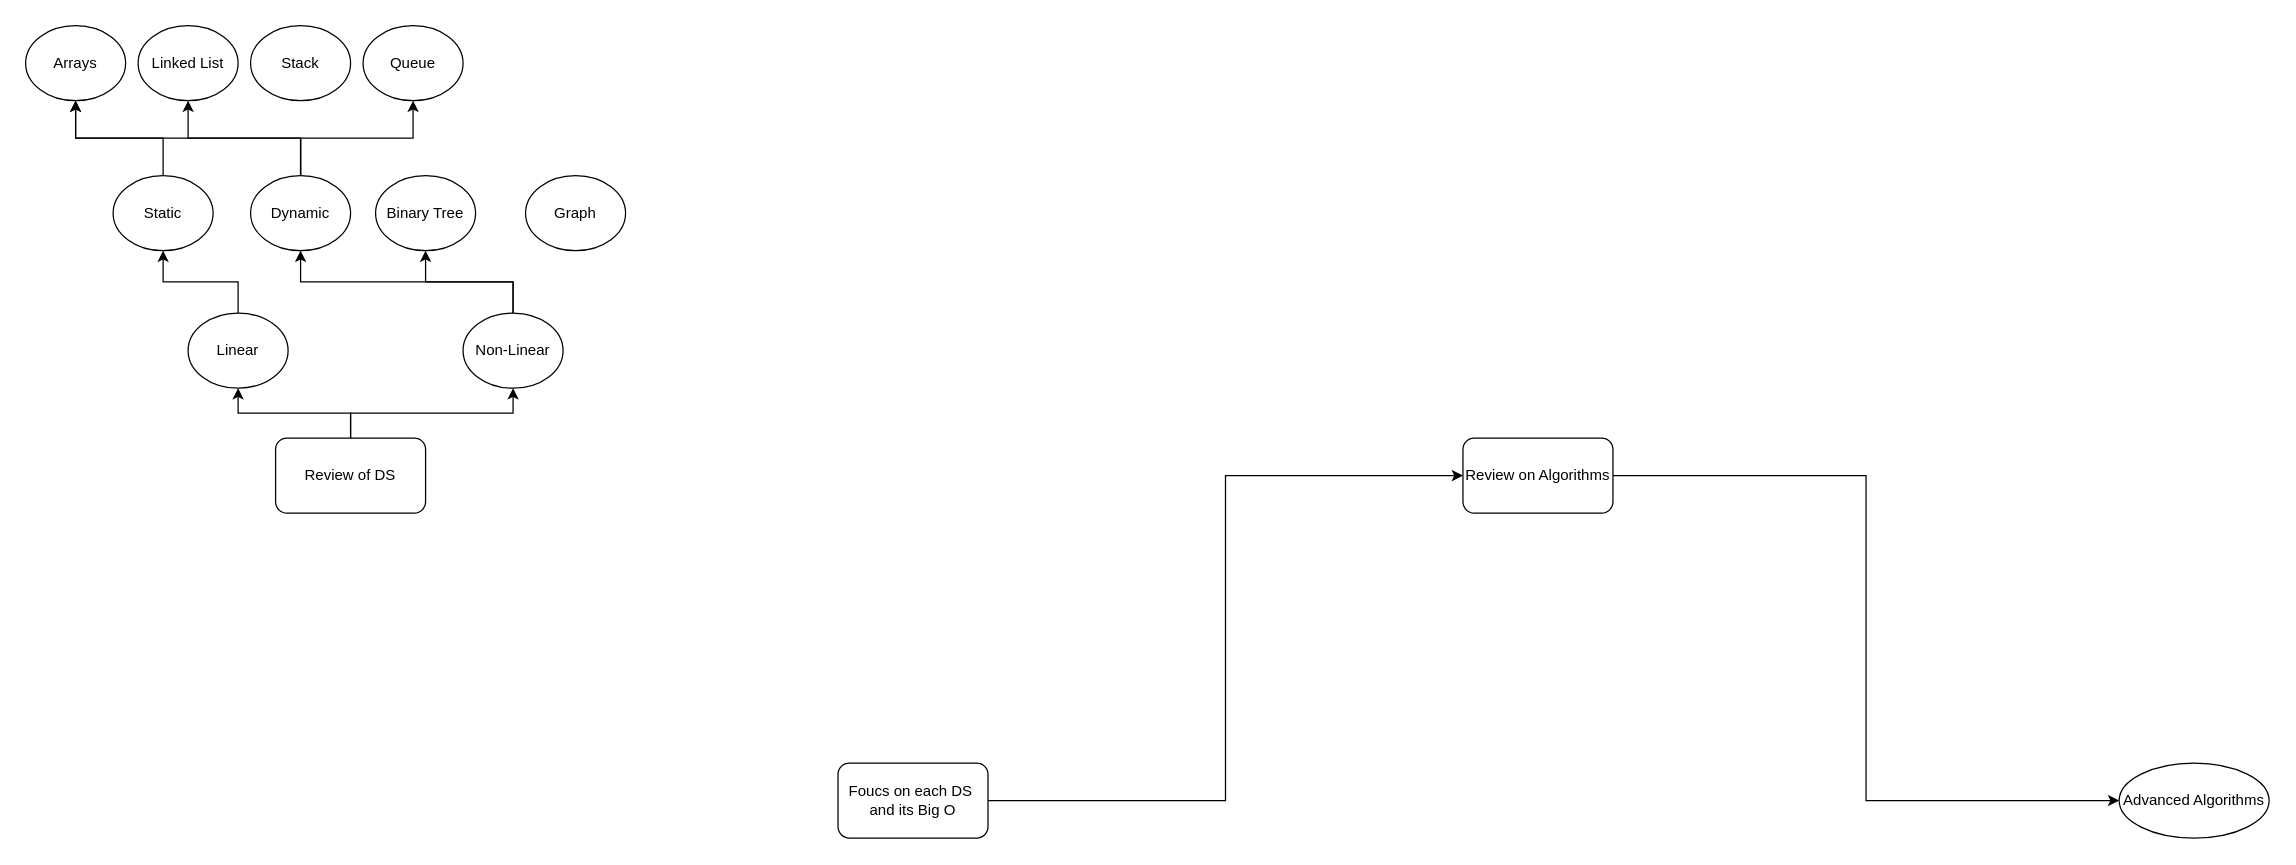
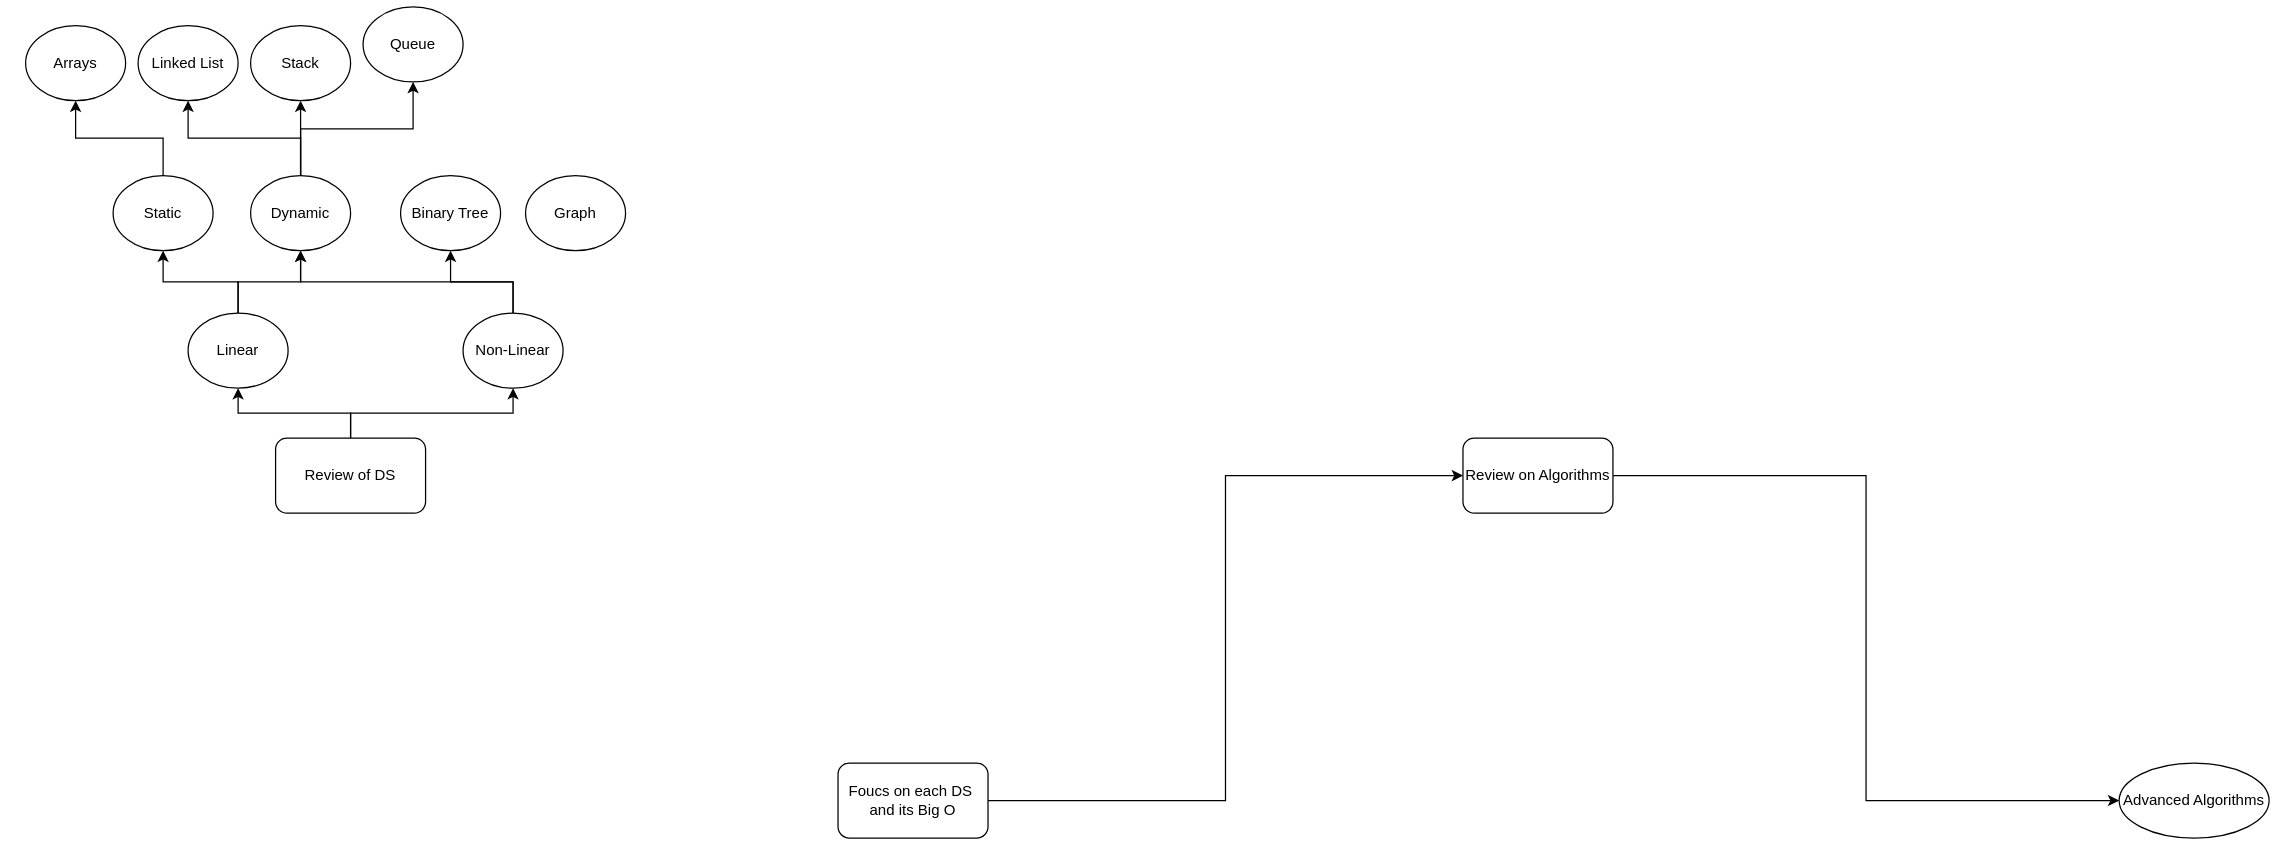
node "Queue": moved (413, 63) -> (413, 44)
edge "Dynamic" -> "Arrays": now "Dynamic" -> "Stack"
node "Binary Tree": moved (426, 213) -> (451, 213)
edge "Linear" -> "Dynamic": added
